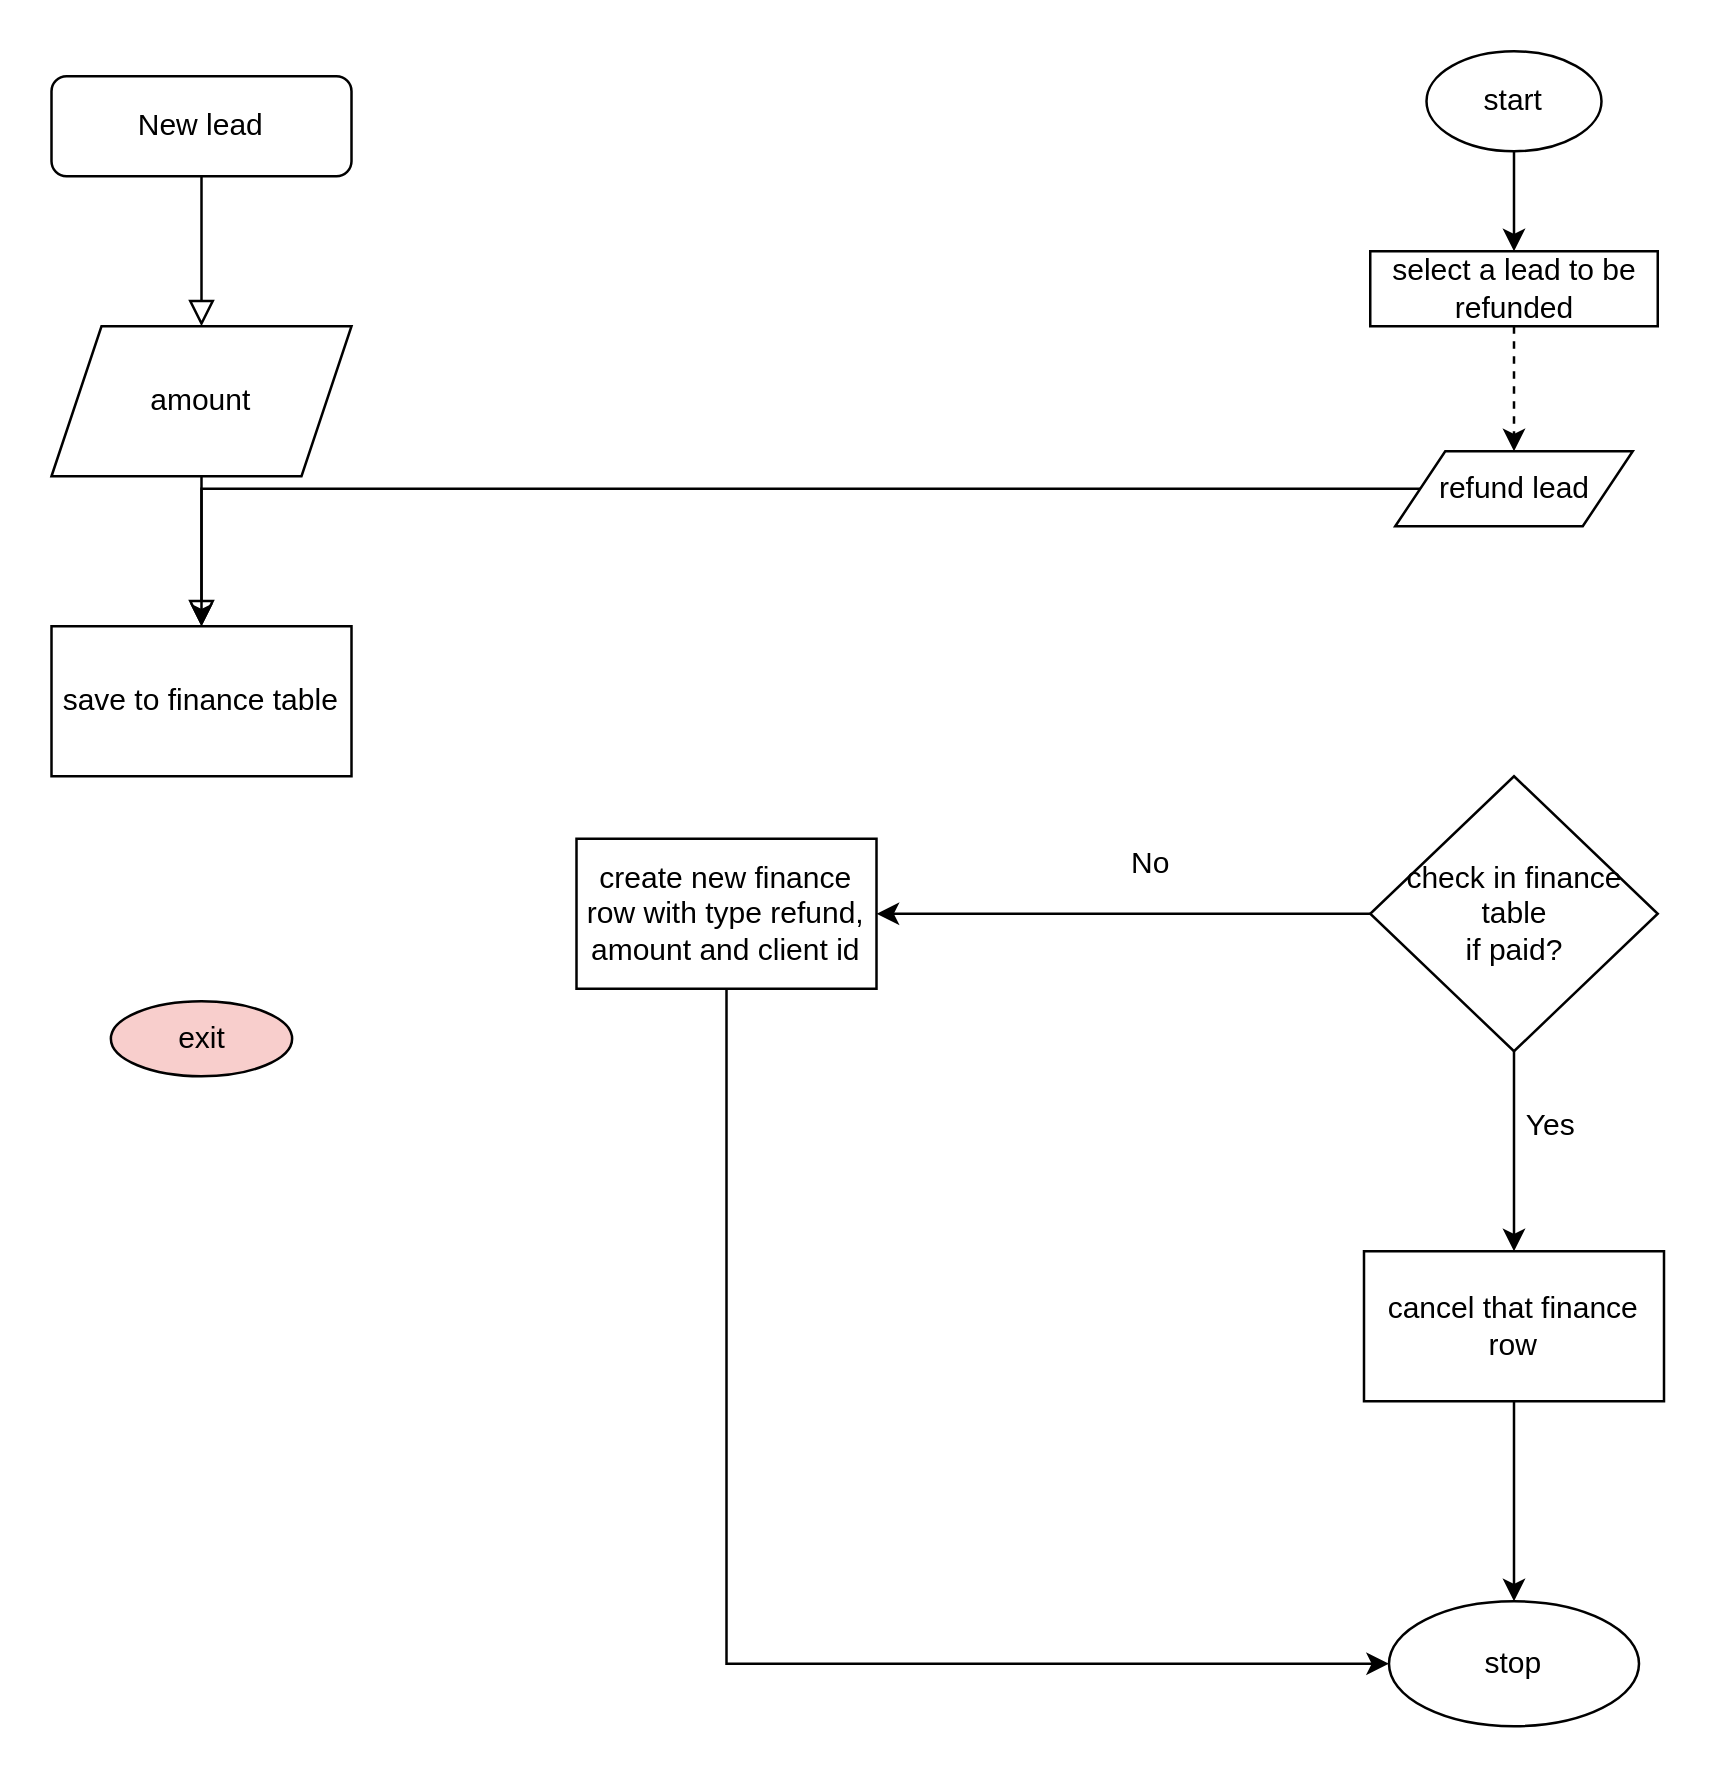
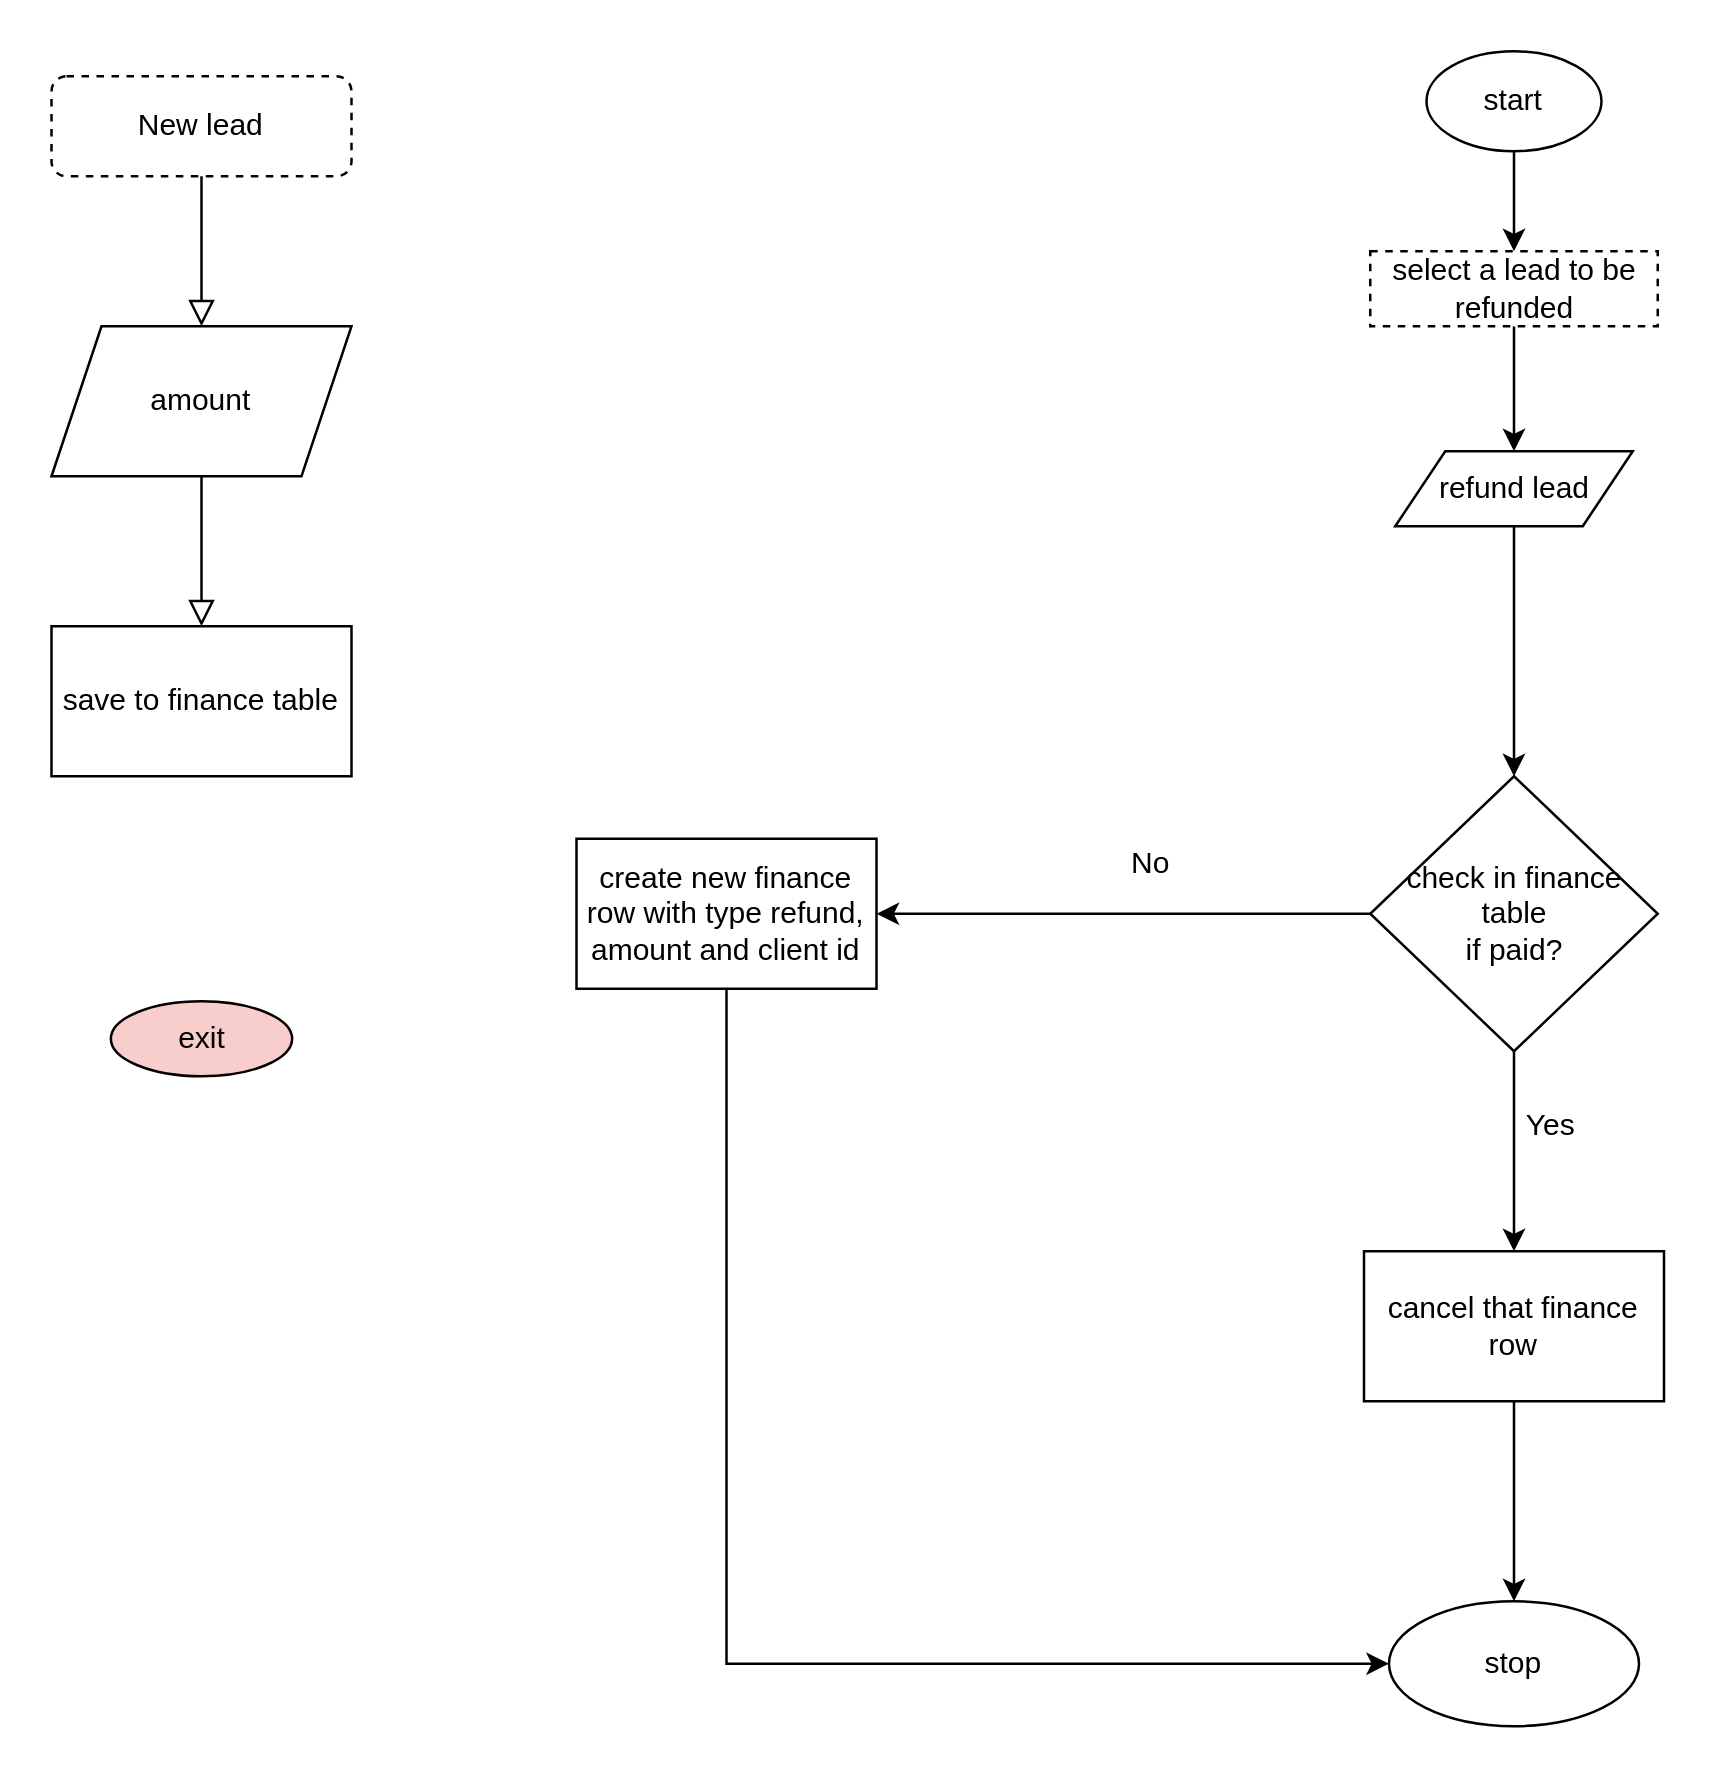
node "New lead": style solid -> dashed
node "select a lead to be refunded": style solid -> dashed
edge "select a lead to be refunded" -> "refund lead": style dashed -> solid
edge "refund lead" -> "save to finance table": now "refund lead" -> "check in finance table if paid?"
